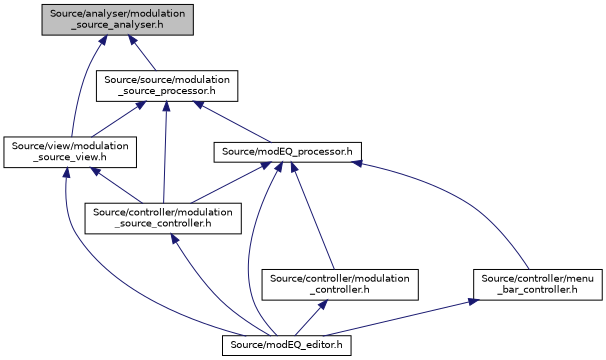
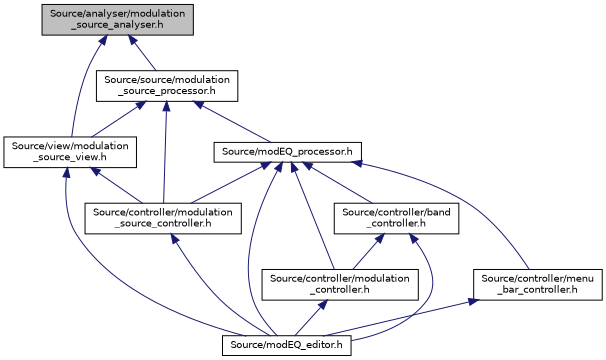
node "Source/controller/band _controller.h": added
